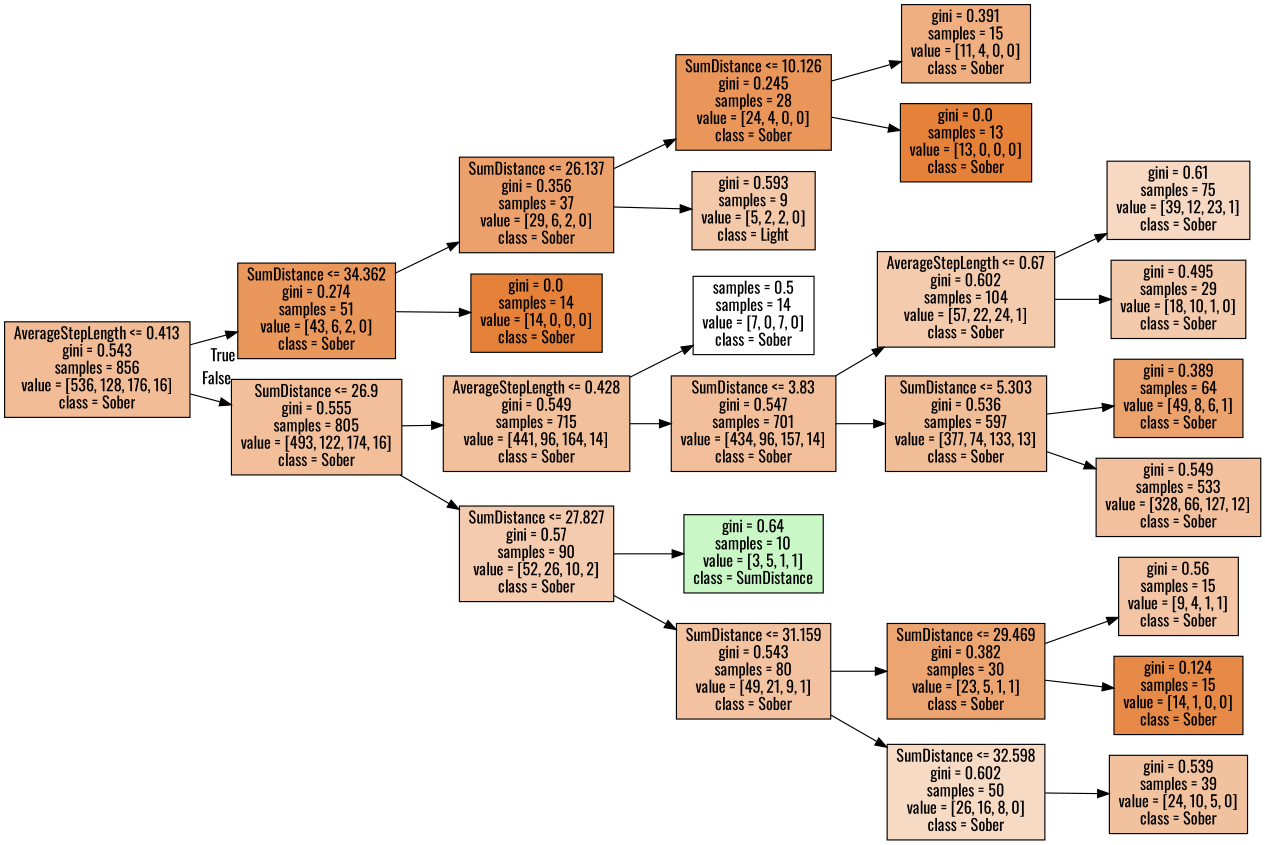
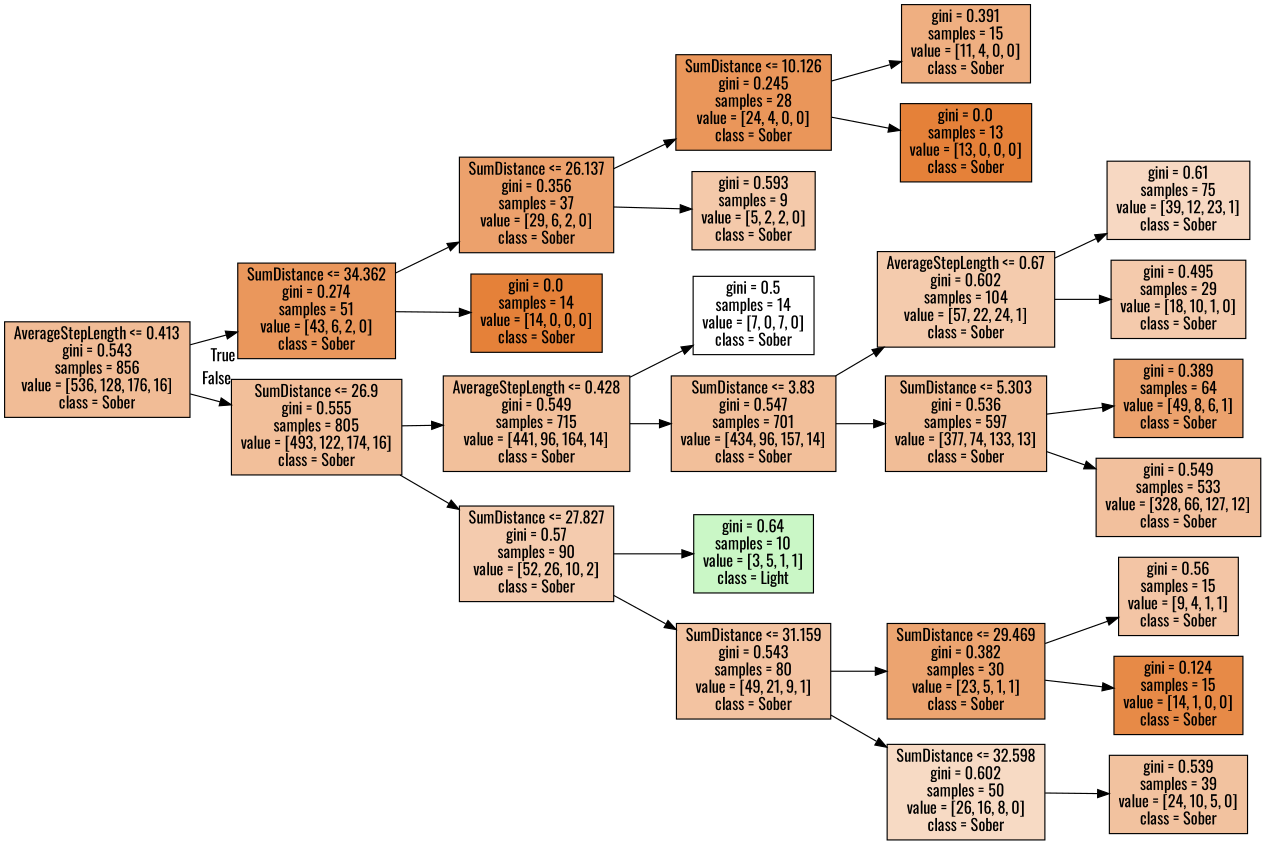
node "gini = 0.593 samples = 9 value = [5, 2, 2, 0] class = Light": label "gini = 0.593 samples = 9 value = [5, 2, 2, 0] class = Light" -> "gini = 0.593 samples = 9 value = [5, 2, 2, 0] class = Sober"
node "samples = 0.5 samples = 14 value = [7, 0, 7, 0] class = Sober": label "samples = 0.5 samples = 14 value = [7, 0, 7, 0] class = Sober" -> "gini = 0.5 samples = 14 value = [7, 0, 7, 0] class = Sober"
node "gini = 0.64 samples = 10 value = [3, 5, 1, 1] class = SumDistance": label "gini = 0.64 samples = 10 value = [3, 5, 1, 1] class = SumDistance" -> "gini = 0.64 samples = 10 value = [3, 5, 1, 1] class = Light"
